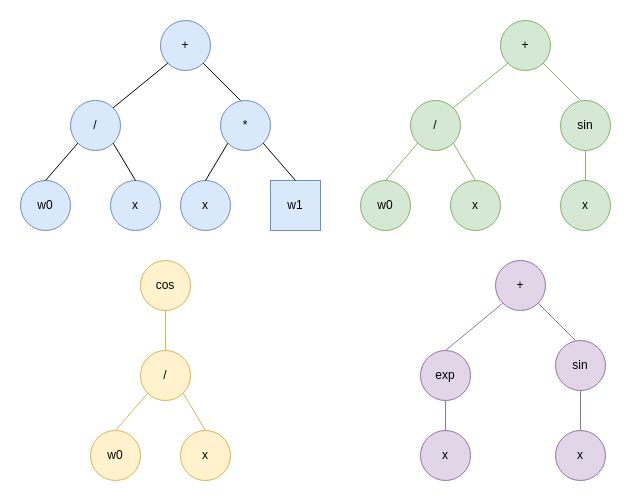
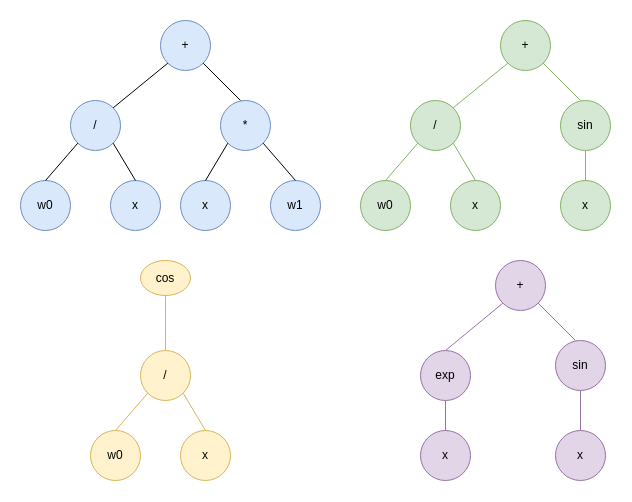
node "w1": shape rectangle -> ellipse
node "cos": size 50x50 -> 50x35
